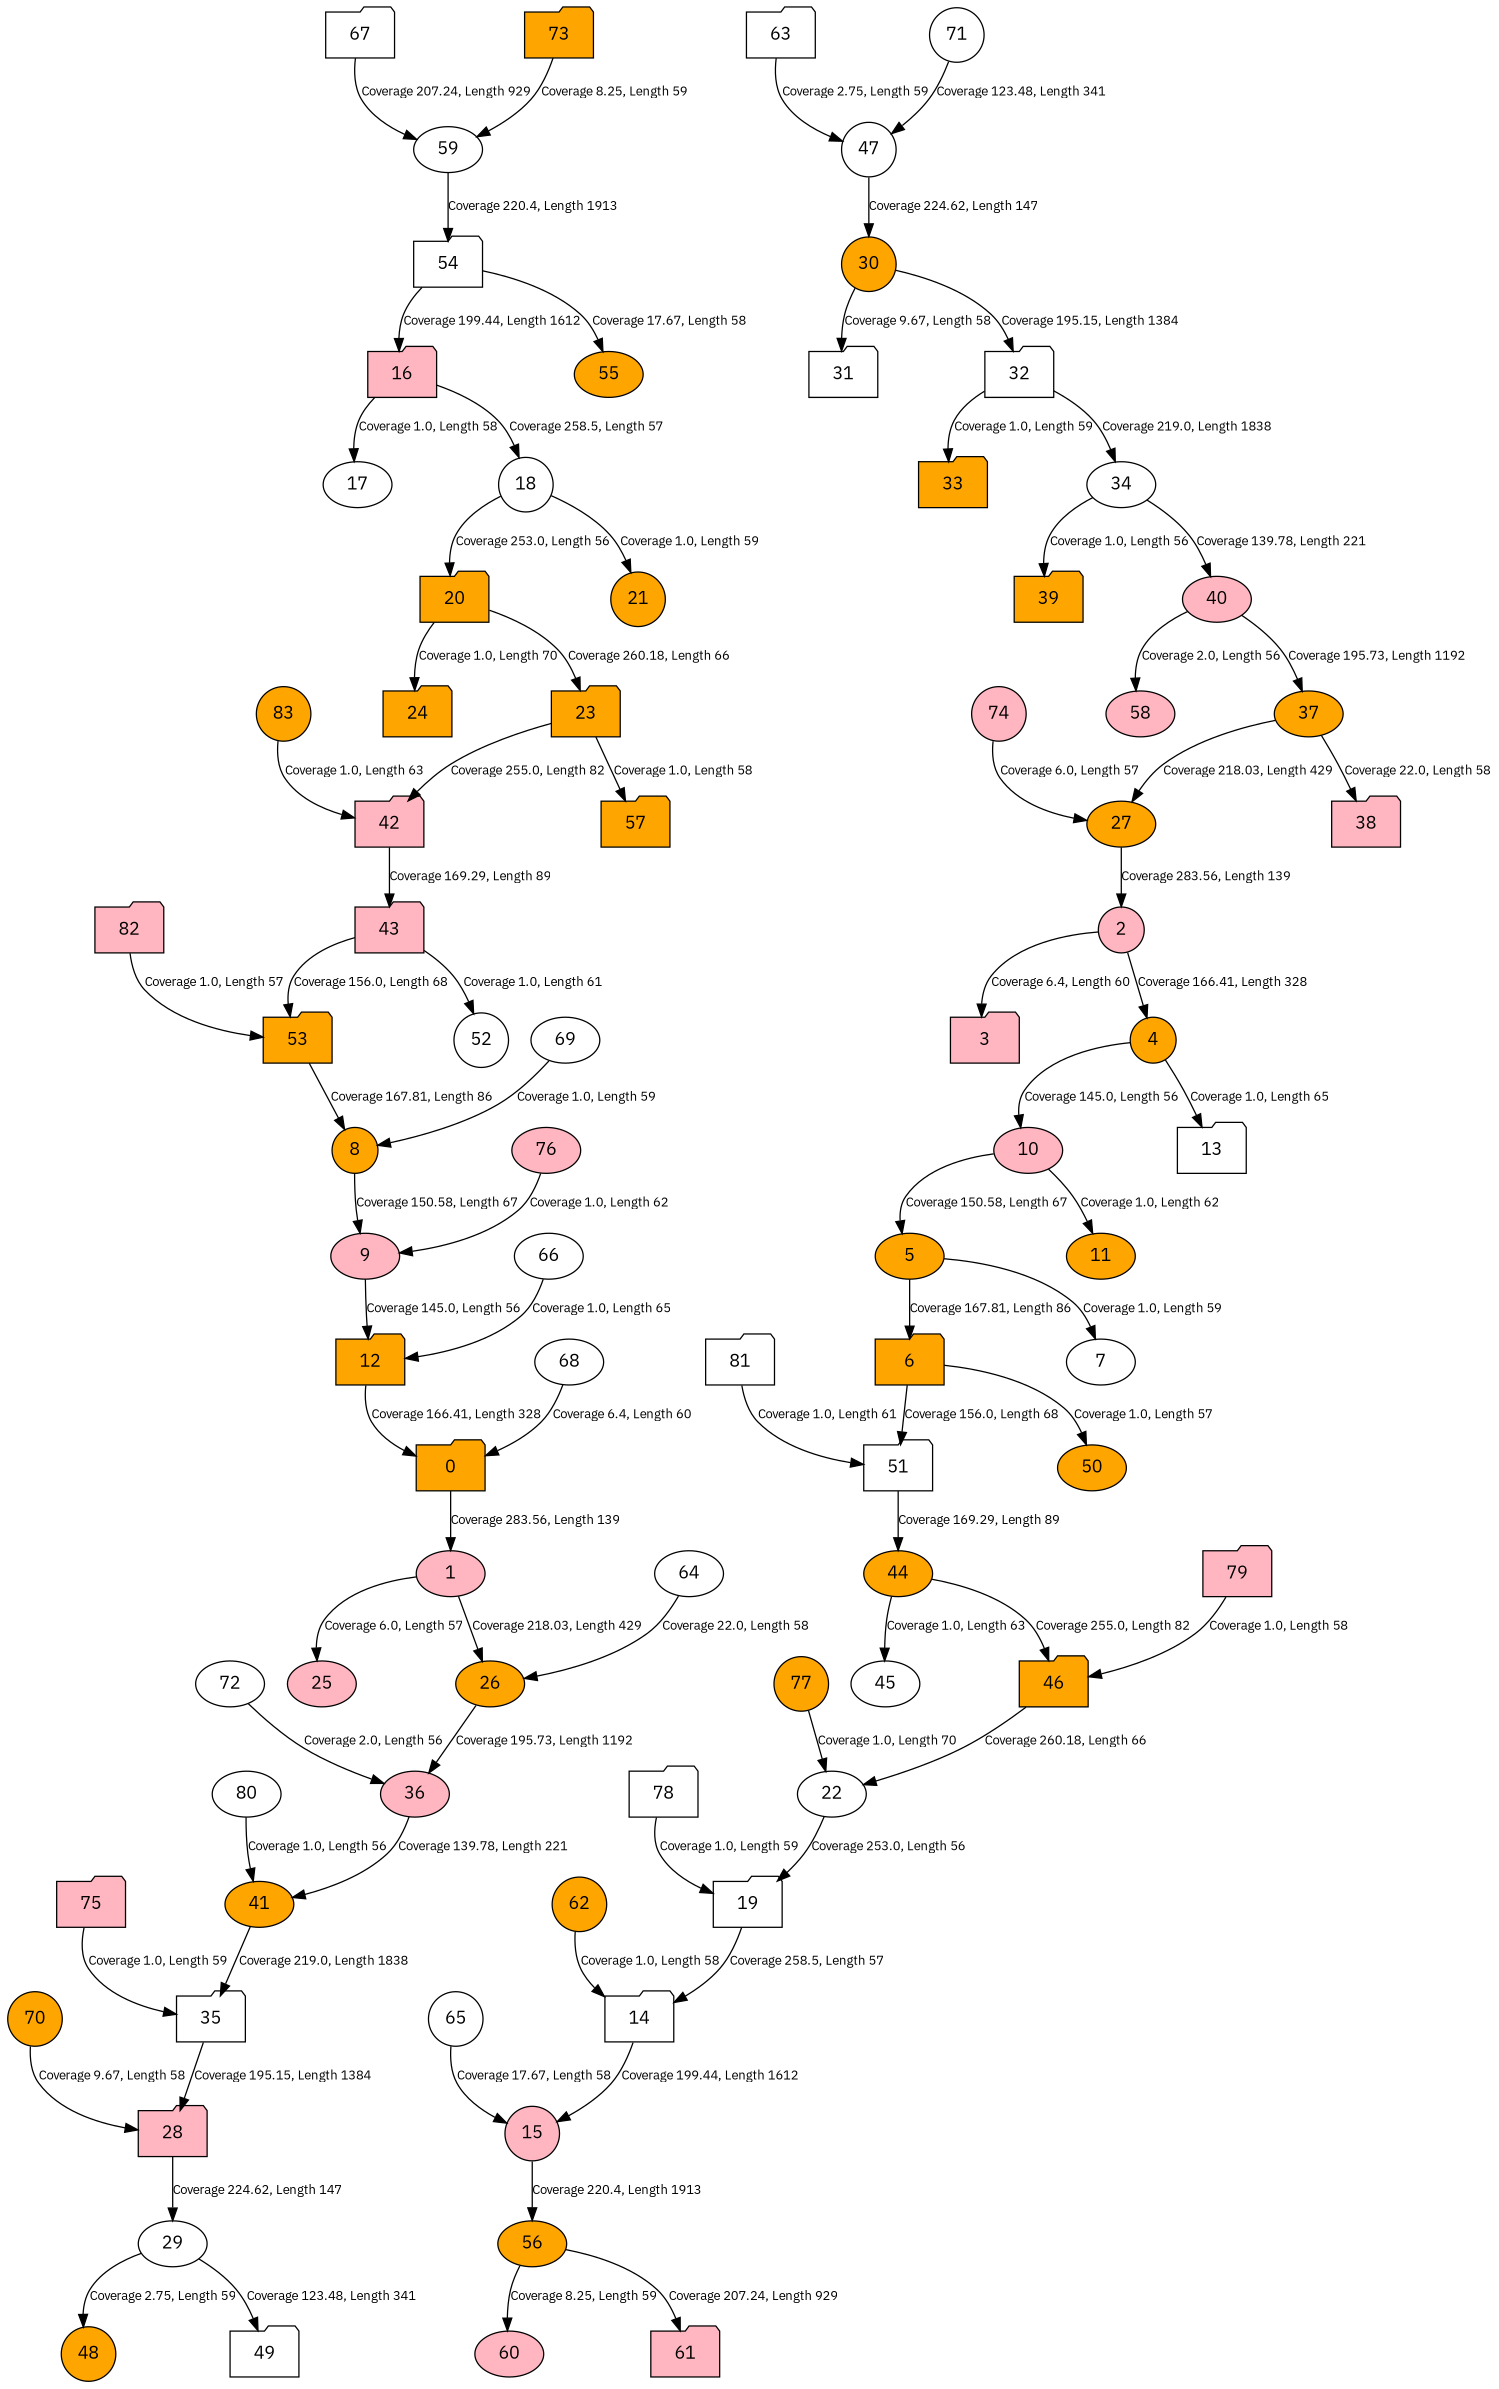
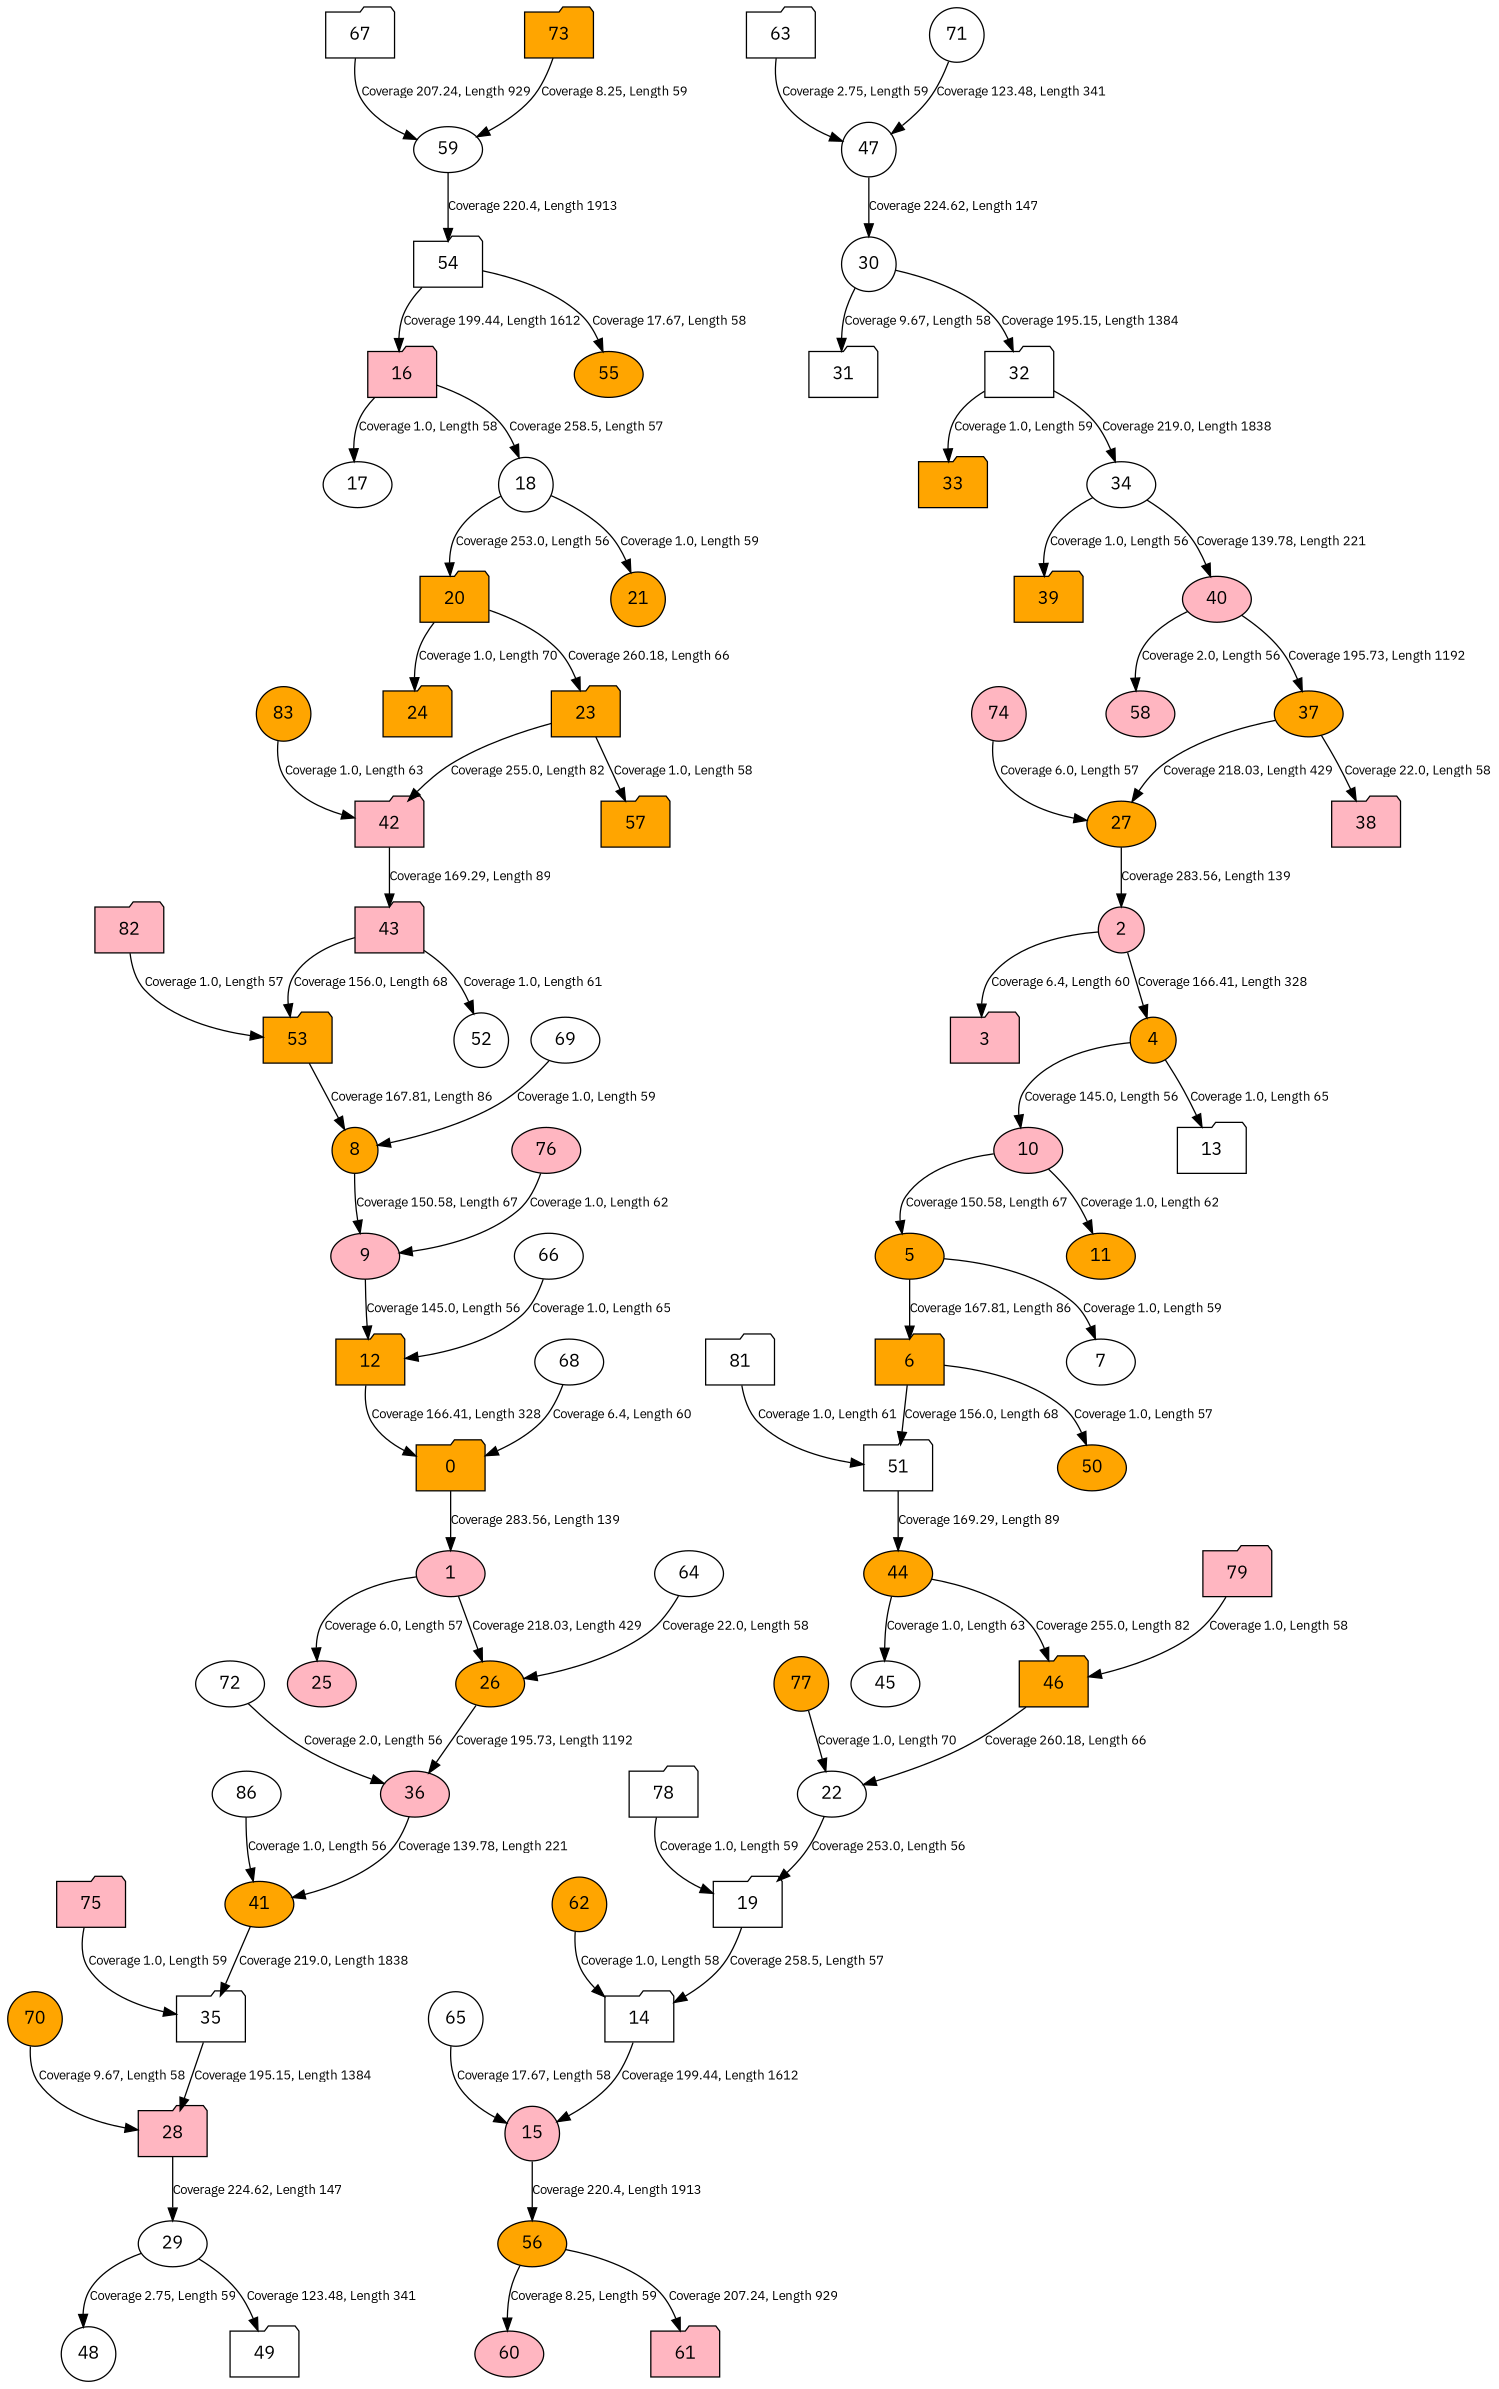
node "30": fillcolor orange -> white
node "80": label "80" -> "86"
node "48": fillcolor orange -> white
